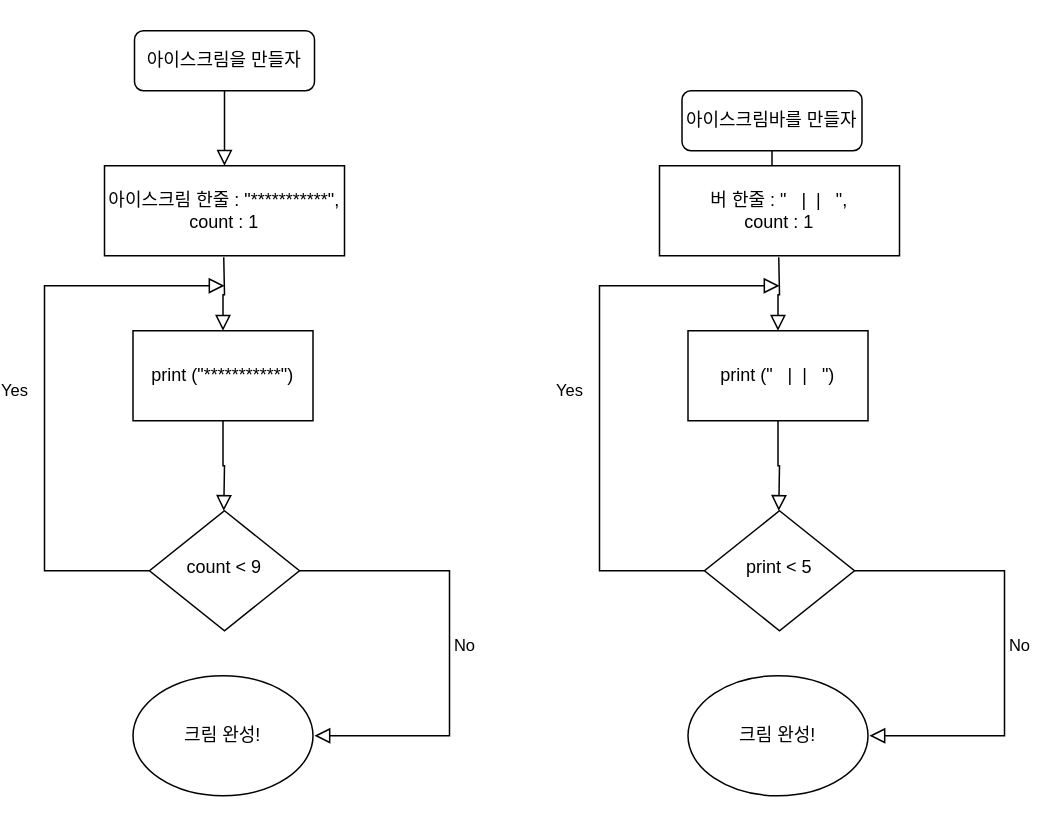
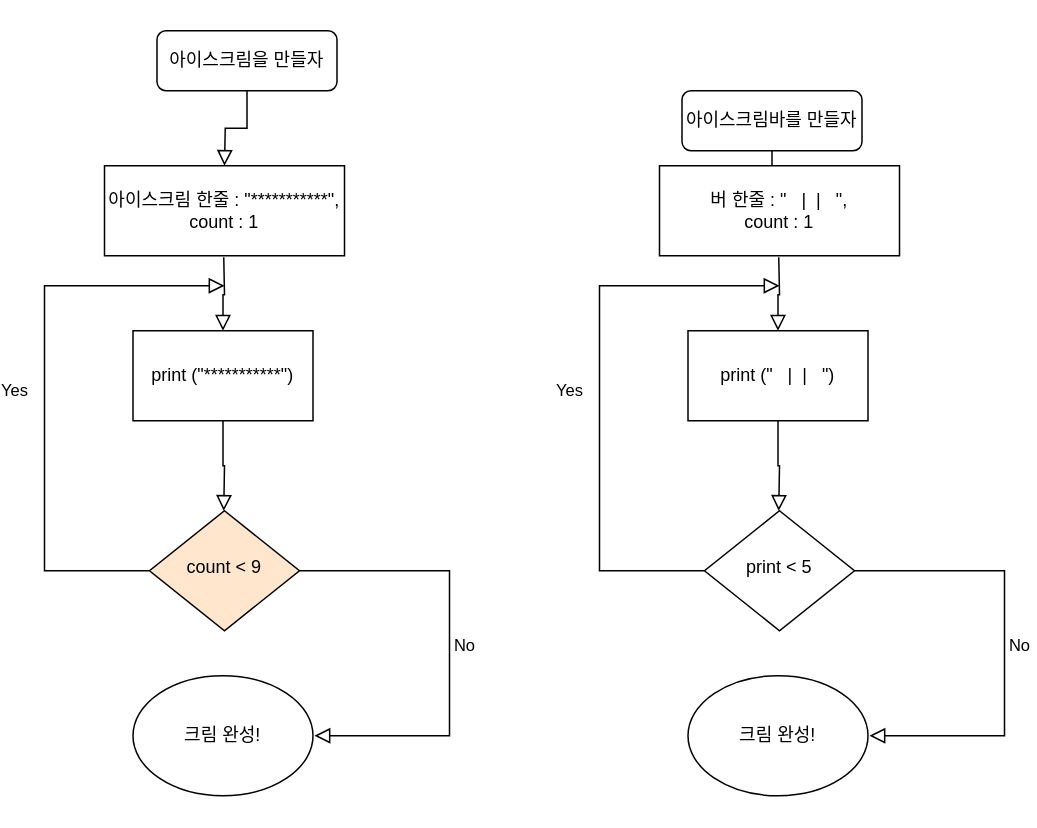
node "아이스크림을 만들자": moved (224, 61) -> (247, 61)
node "count < 9": fillcolor #ffffff -> #ffe6cc
